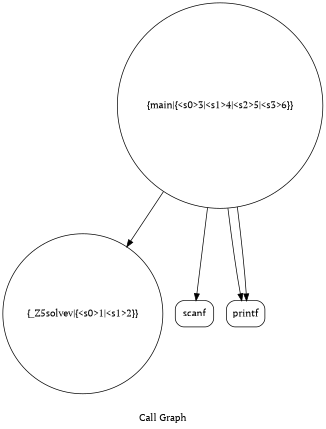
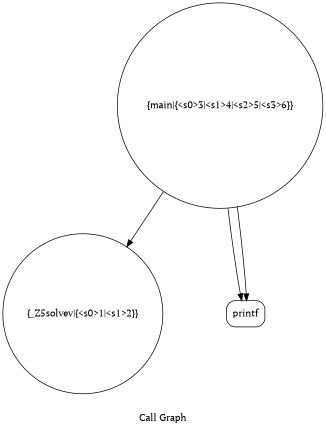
node "scanf": removed
